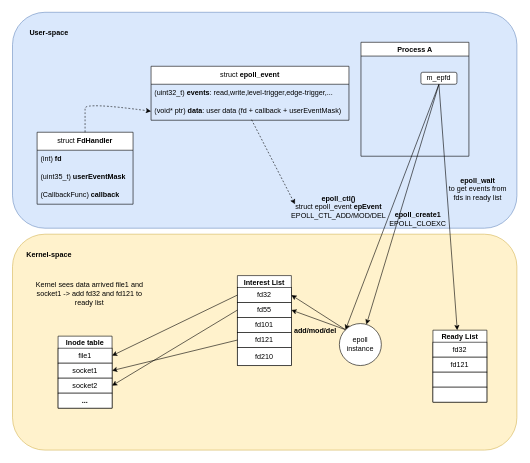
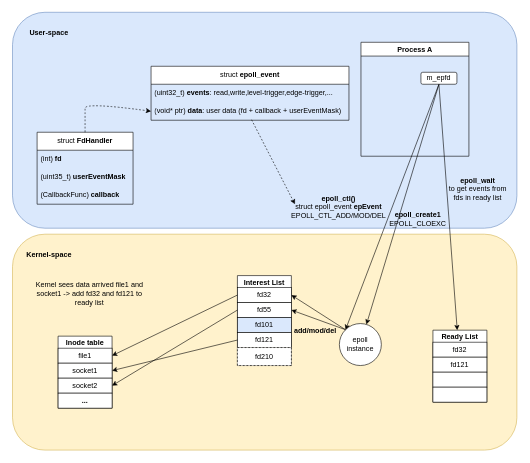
node "fd101": fillcolor #ffffff -> #dae8fc
node "fd210": style solid -> dashed
